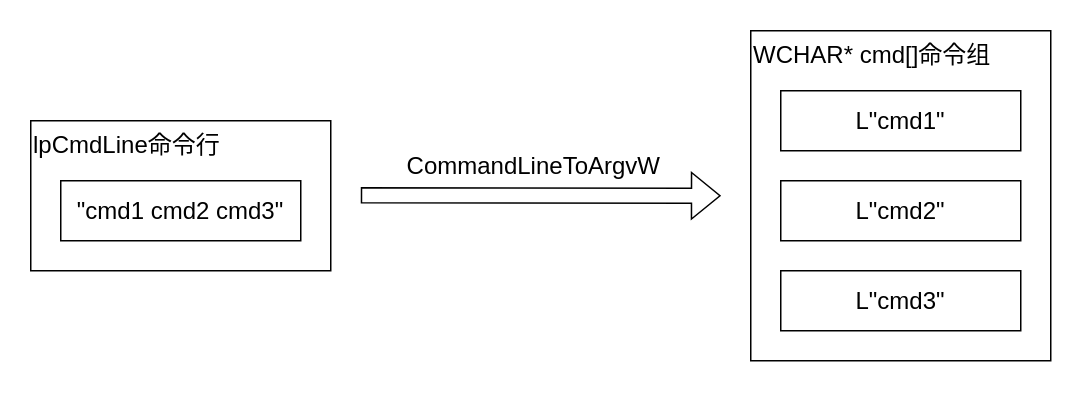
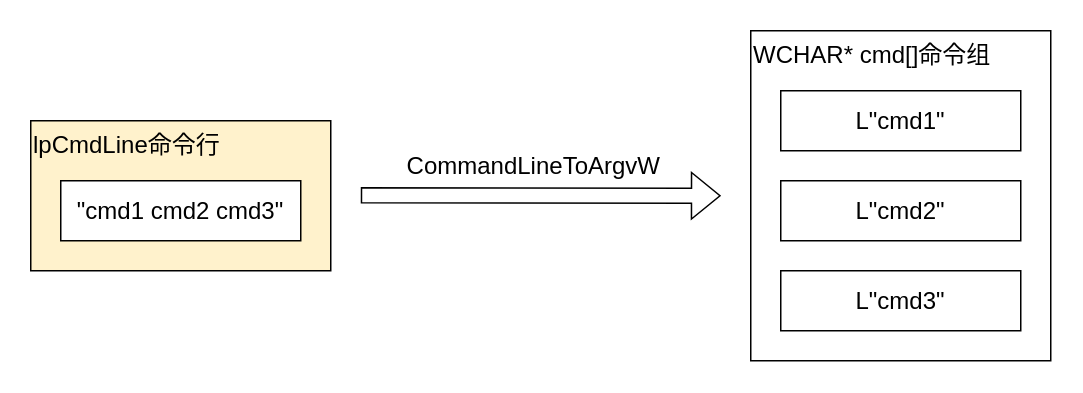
node "lpCmdLine命令行": fillcolor #ffffff -> #fff2cc
